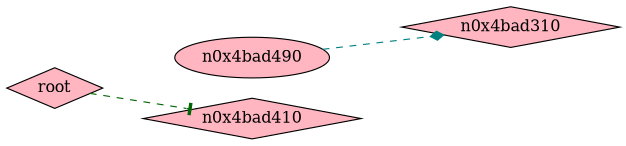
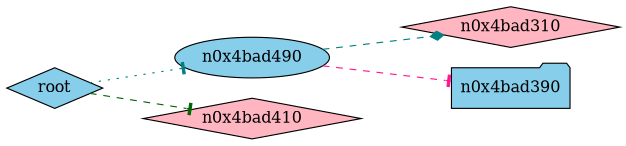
node "n0x4bad490": fillcolor lightpink -> skyblue
edge "root" -> "n0x4bad490": added
node "root": fillcolor lightpink -> skyblue
node "n0x4bad390": added
